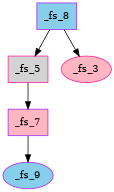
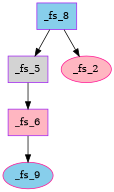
node "_fs_5": color deeppink -> purple
node "_fs_3": label "_fs_3" -> "_fs_2"
node "_fs_7": label "_fs_7" -> "_fs_6"
node "_fs_9": color purple -> deeppink
